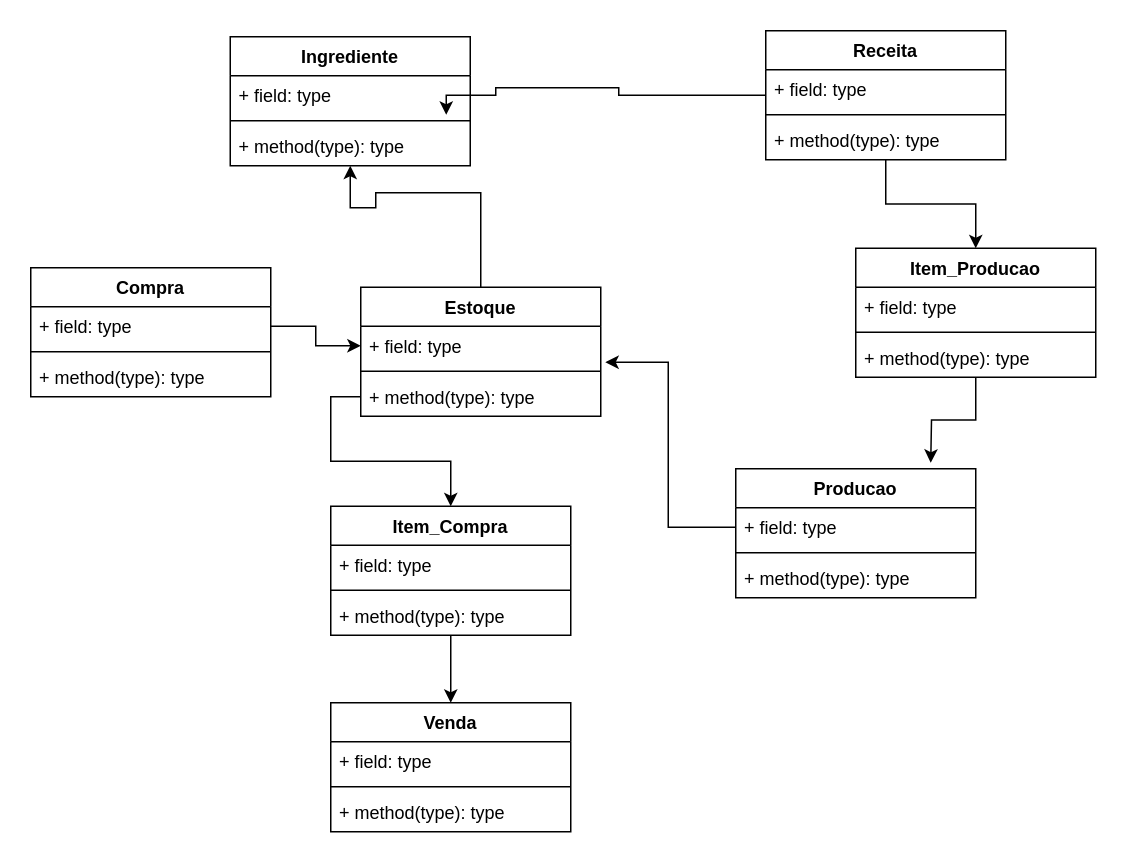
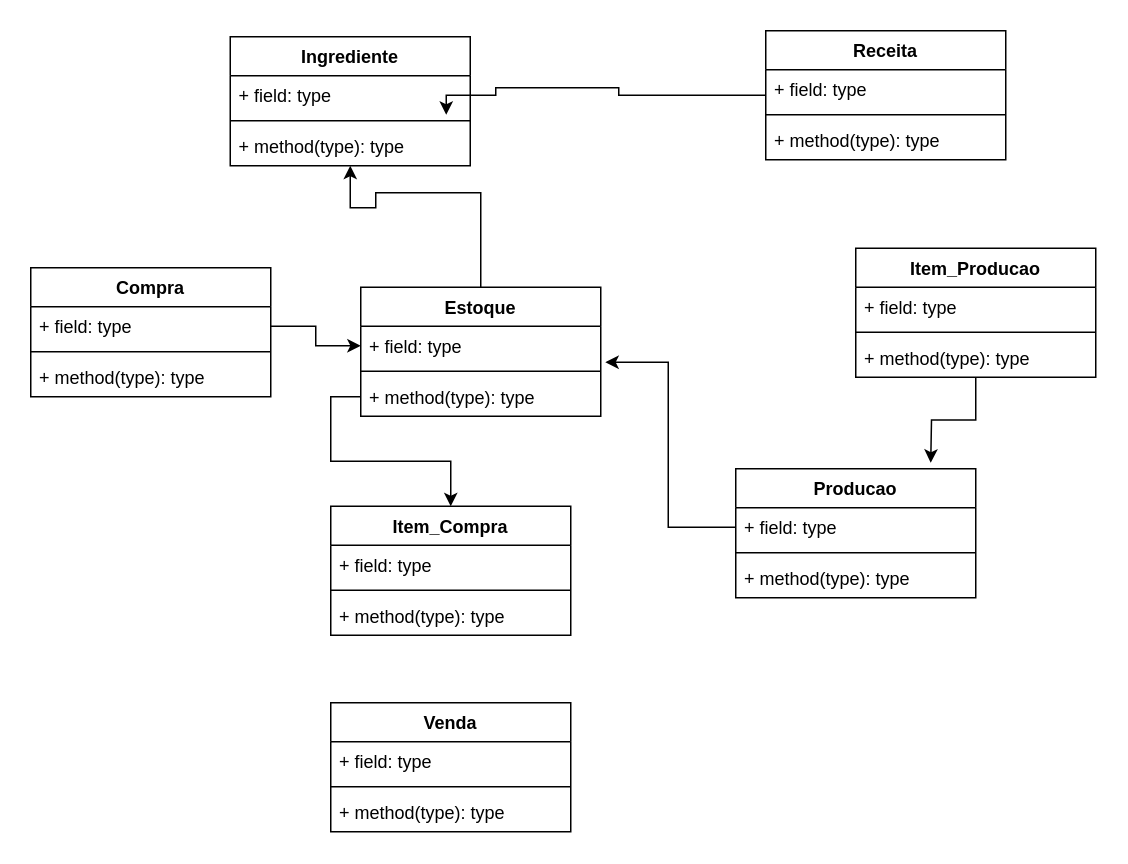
edge "Receita" -> "Item_Producao": removed
edge "Item_Compra" -> "Venda": removed
